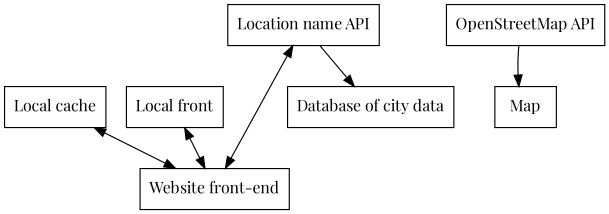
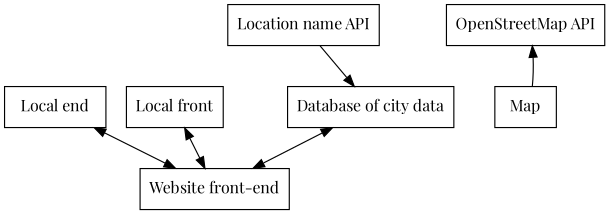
edge "OpenStreetMap API" -> "Map": reversed
node "Local cache": label "Local cache" -> "Local end"
edge "Location name API" -- "Website front-end": now "Database of city data" -- "Website front-end"
